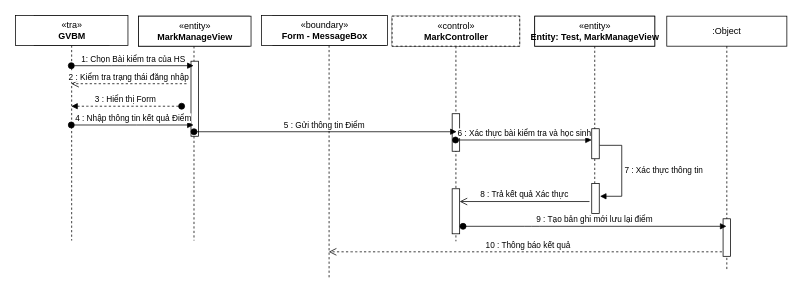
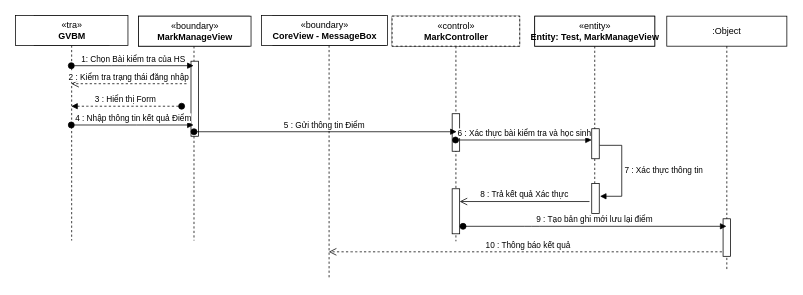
node "«boundary» Form - MessageBox": label "«boundary» Form - MessageBox" -> "«boundary» CoreView - MessageBox"
node "«entity» MarkManageView": label "«entity» MarkManageView" -> "«boundary» MarkManageView"
